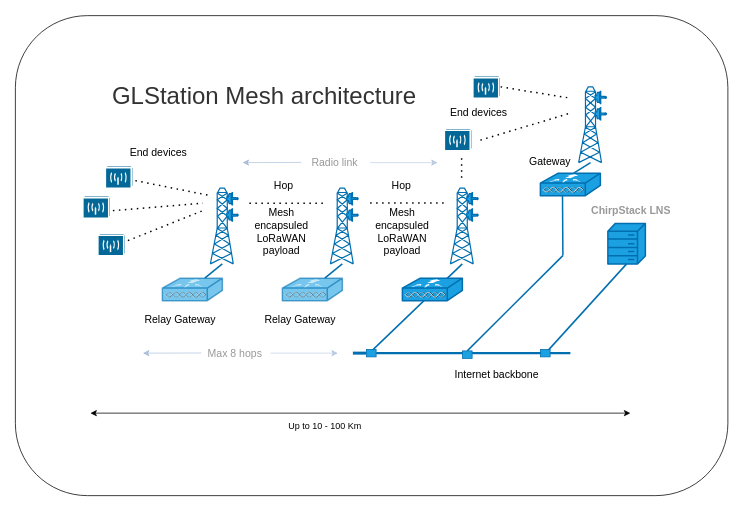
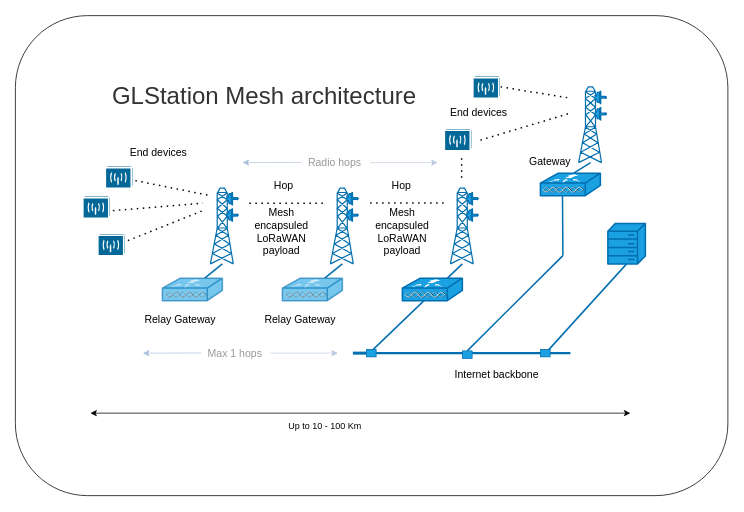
node "Radio link": label "Radio link" -> "Radio hops"
node "ChirpStack LNS": removed
node "Max 8 hops": label "Max 8 hops" -> "Max 1 hops"
